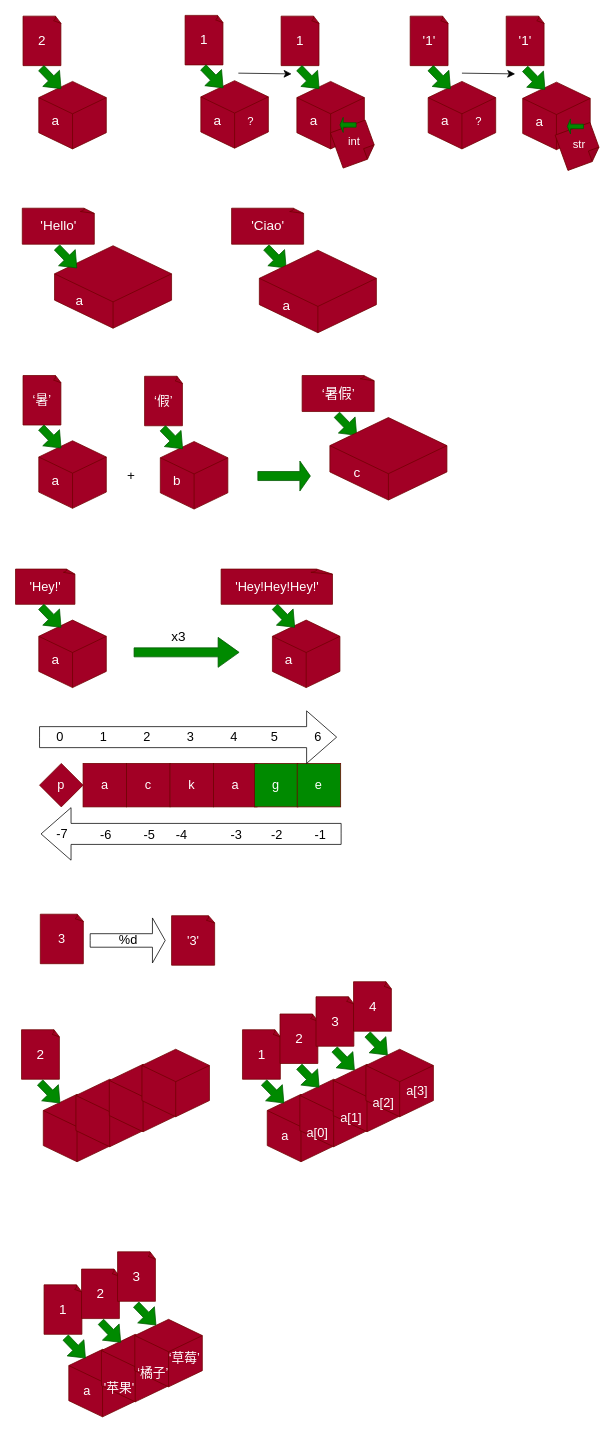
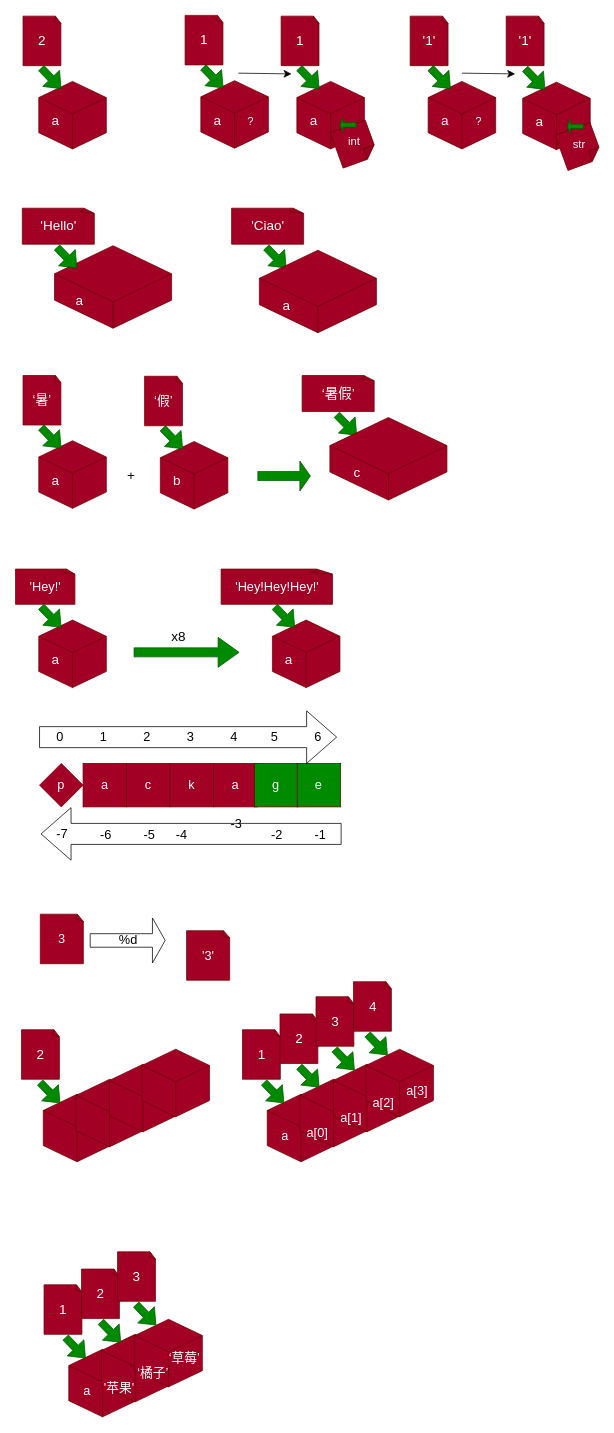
node "x3": label "x3" -> "x8"
node "-3": moved (236, 835) -> (236, 824)
node "'3'": moved (193, 940) -> (208, 955)
